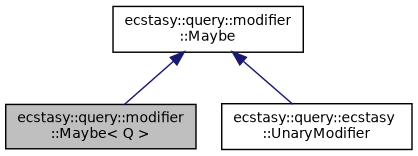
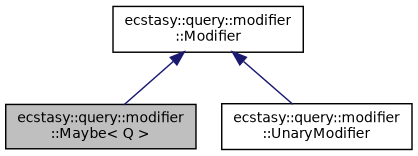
node "ecstasy::query::modifier ::Maybe": label "ecstasy::query::modifier ::Maybe" -> "ecstasy::query::modifier ::Modifier"
node "ecstasy::query::ecstasy ::UnaryModifier": label "ecstasy::query::ecstasy ::UnaryModifier" -> "ecstasy::query::modifier ::UnaryModifier"
